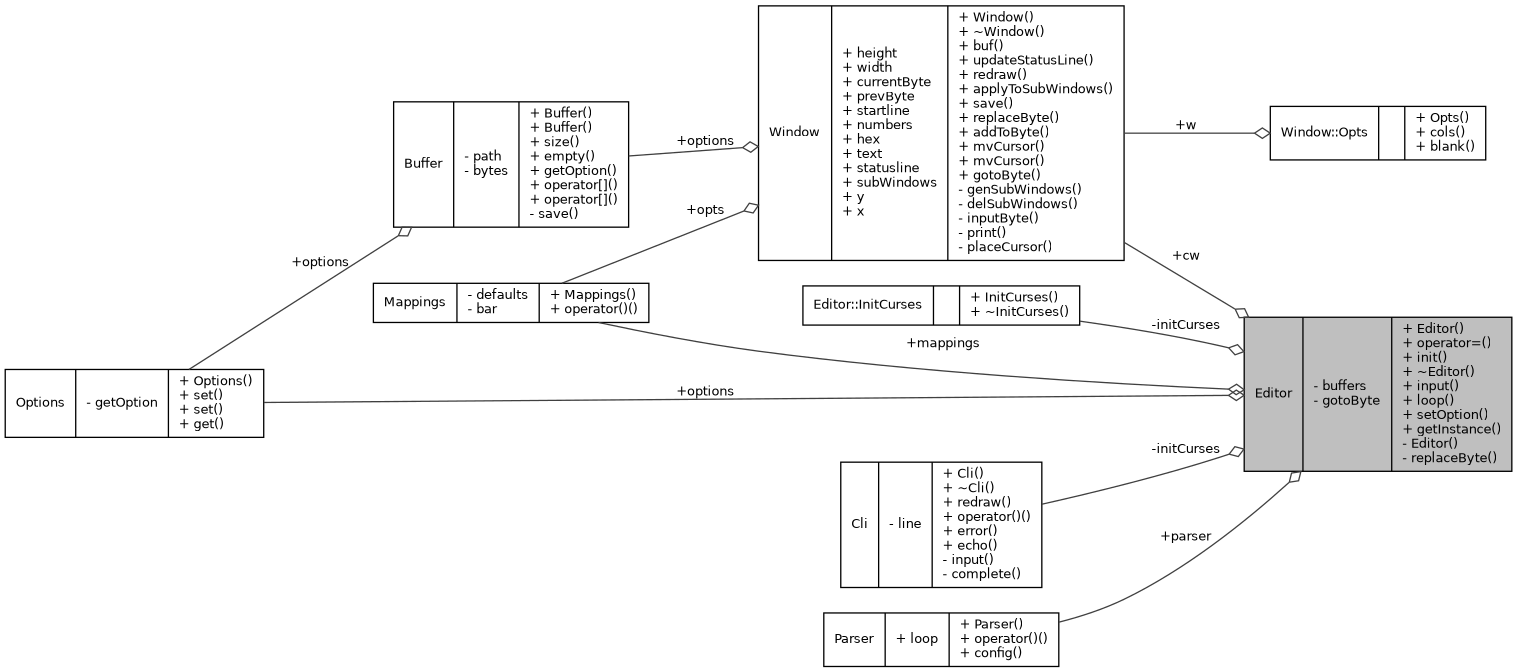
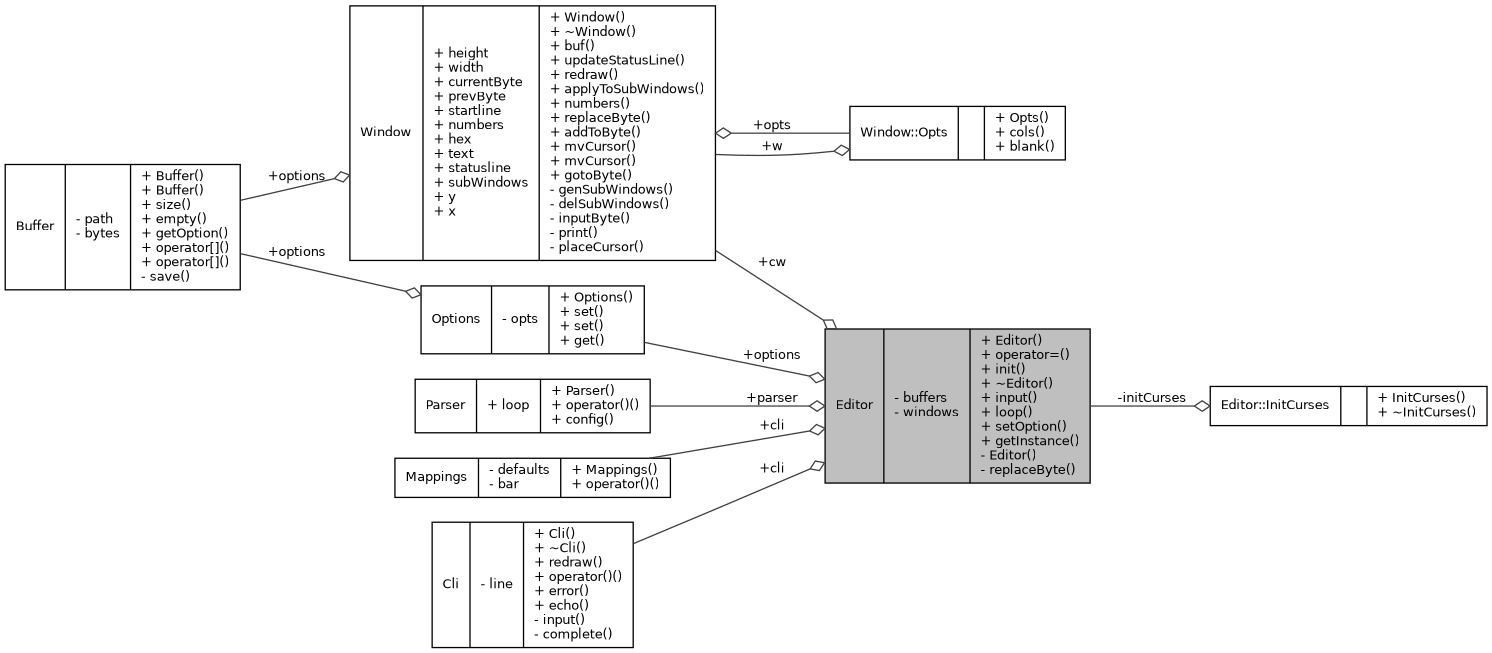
node "Window": text "+ save()" -> "+ numbers()"
edge "Mappings" -> "Window": now "Window::Opts" -> "Window"
edge "Options" -> "Buffer": reversed
edge "Editor::InitCurses" -> "Editor": reversed
edge "Mappings" -> "Editor": label " +mappings" -> " +cli"
node "Editor": text "- gotoByte" -> "- windows"
node "Options": text "- getOption" -> "- opts"
edge "Cli" -> "Editor": label " -initCurses" -> " +cli"
